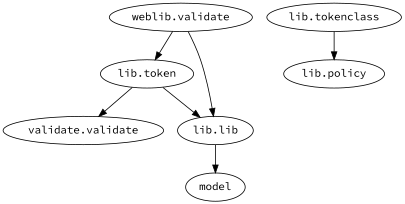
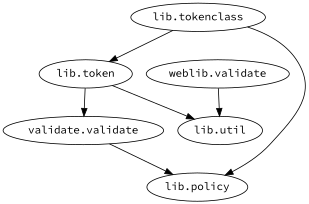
edge "weblib.validate" -> "lib.token": now "lib.tokenclass" -> "lib.token"
node "lib.lib": label "lib.lib" -> "lib.util"
edge "validate.validate" -> "lib.policy": added
node "model": removed
